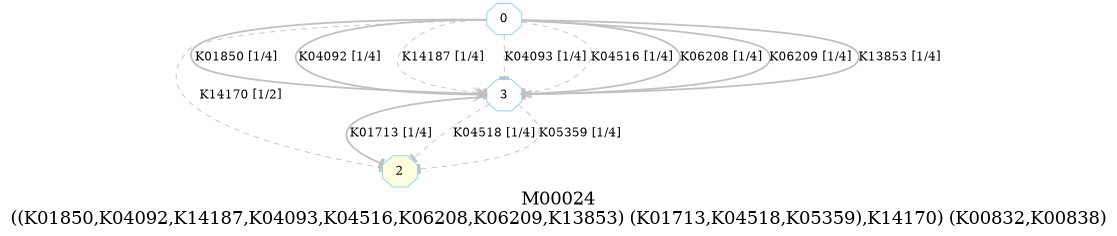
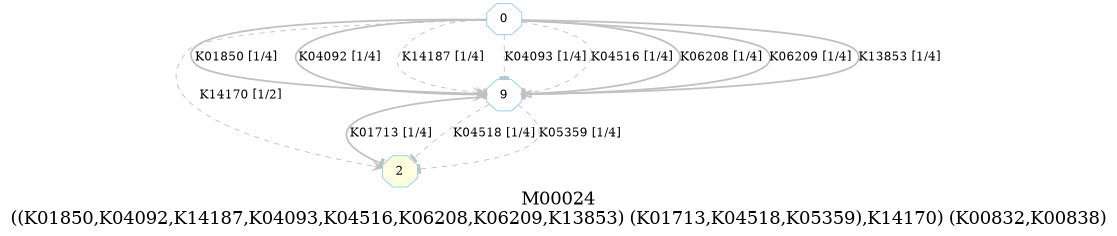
edge "0" -> "2": arrowhead tee -> vee
node "3": label "3" -> "9"
